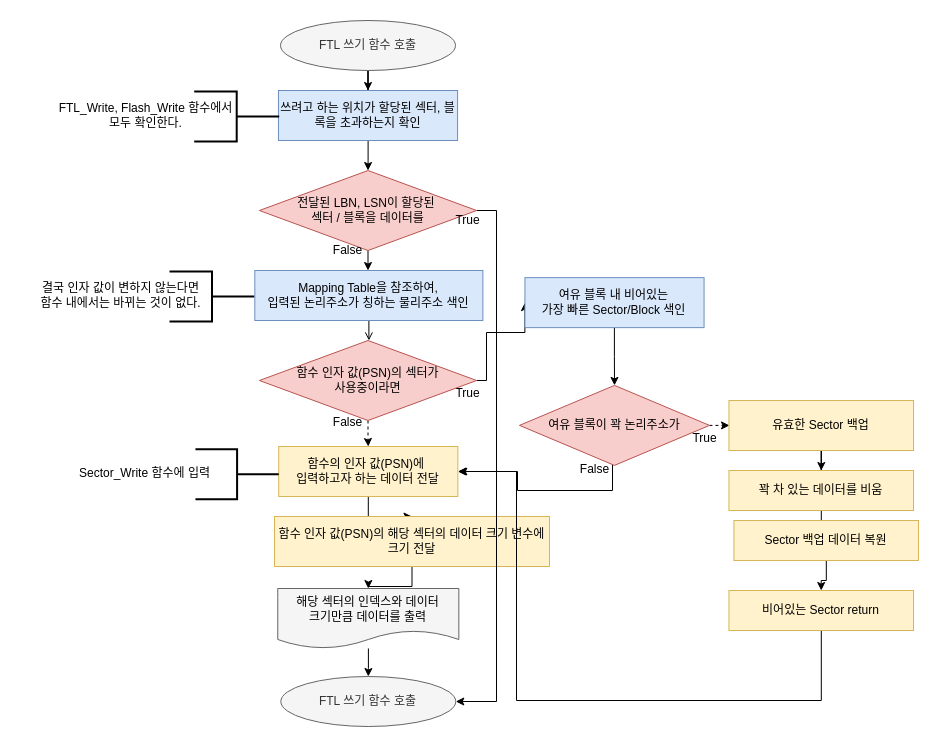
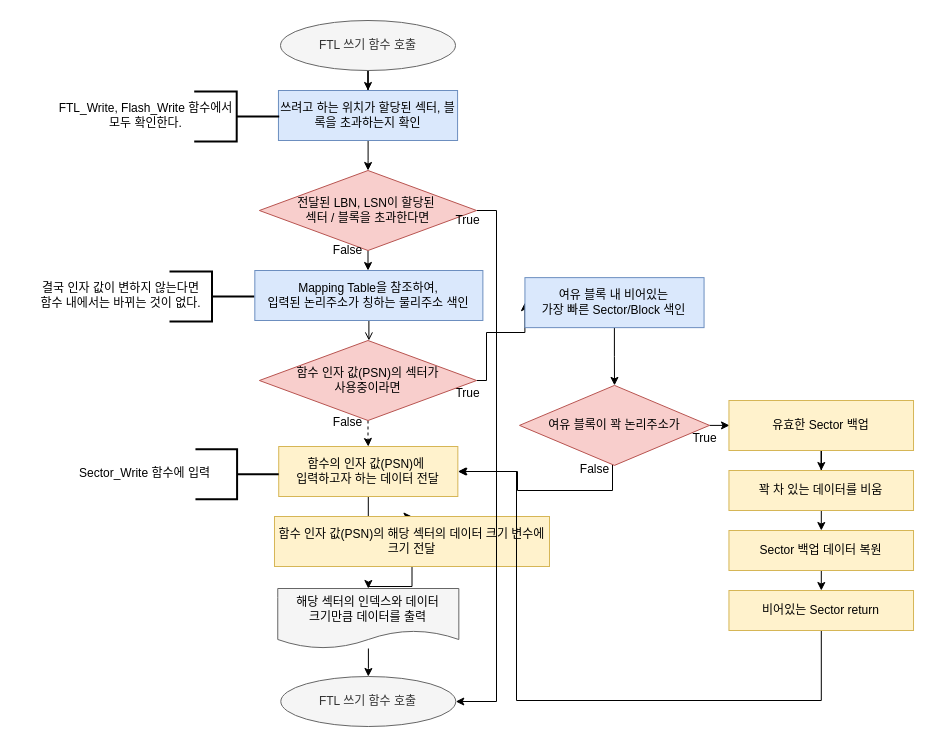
node "전달된 LBN, LSN이 할당된 섹터 / 블록을 데이터를": label "전달된 LBN, LSN이 할당된 섹터 / 블록을 데이터를" -> "전달된 LBN, LSN이 할당된 섹터 / 블록을 초과한다면"
edge "여유 블록이 꽉 논리주소가" -> "유효한 Sector 백업": style dashed -> solid
node "Sector 백업 데이터 복원": moved (826, 541) -> (821, 551)
